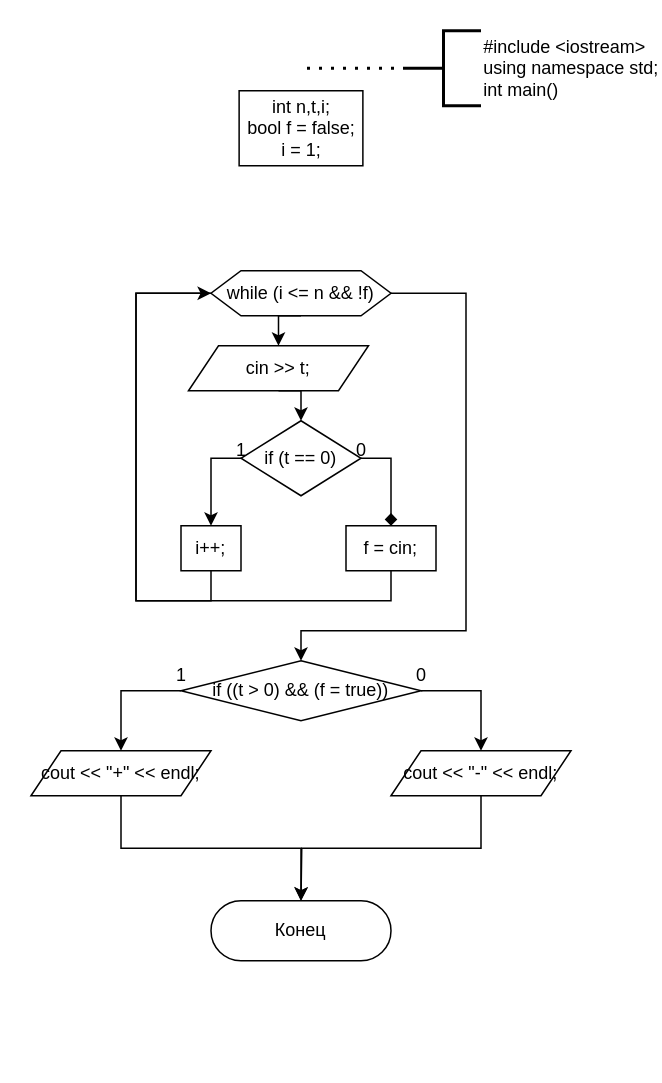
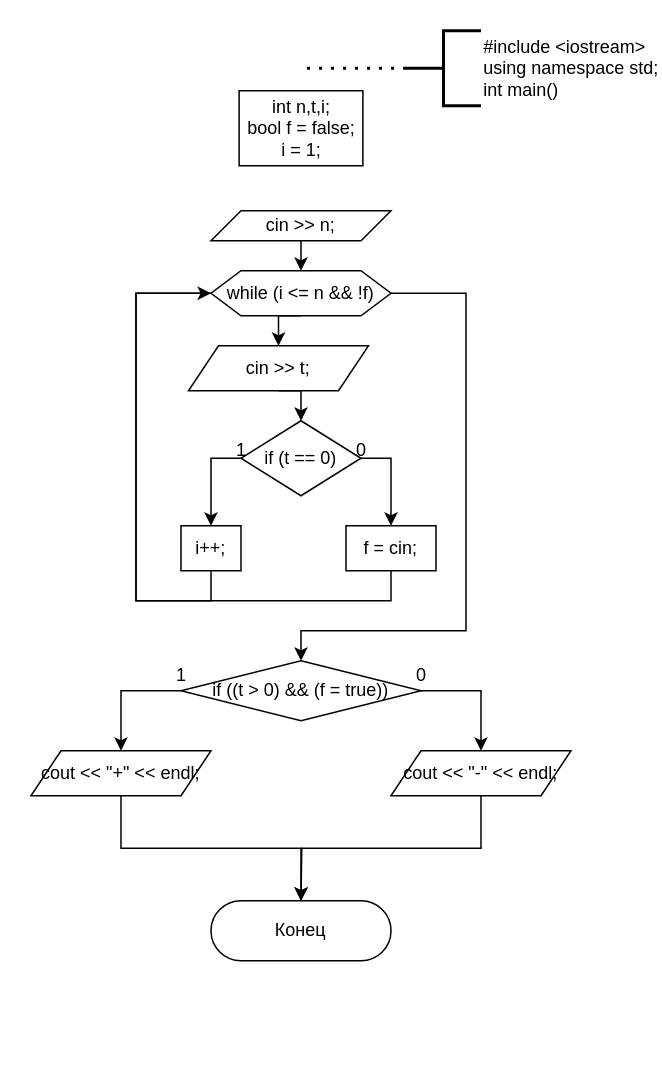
node "cin >> n;": added
edge "cin >> n;" -> "while (i <= n && !f)": added
edge "if (t == 0)" -> "f = cin;": arrowhead diamond -> classic
